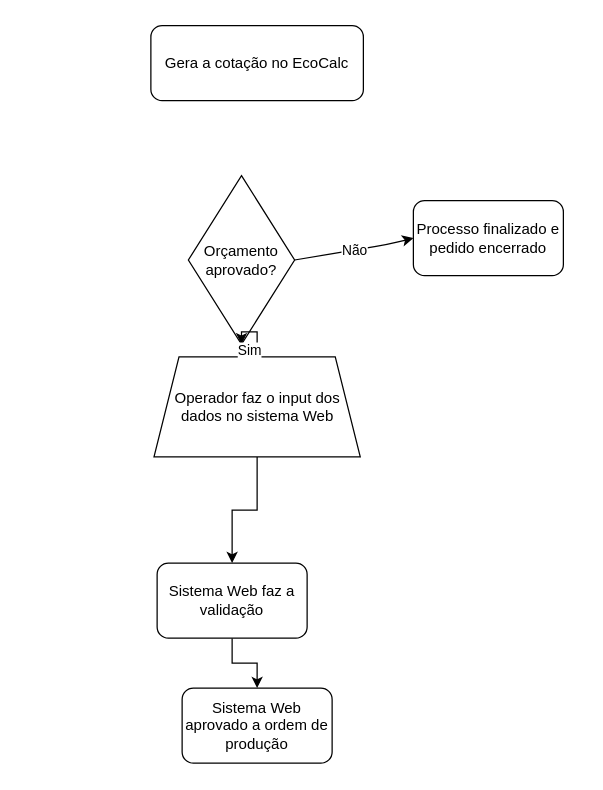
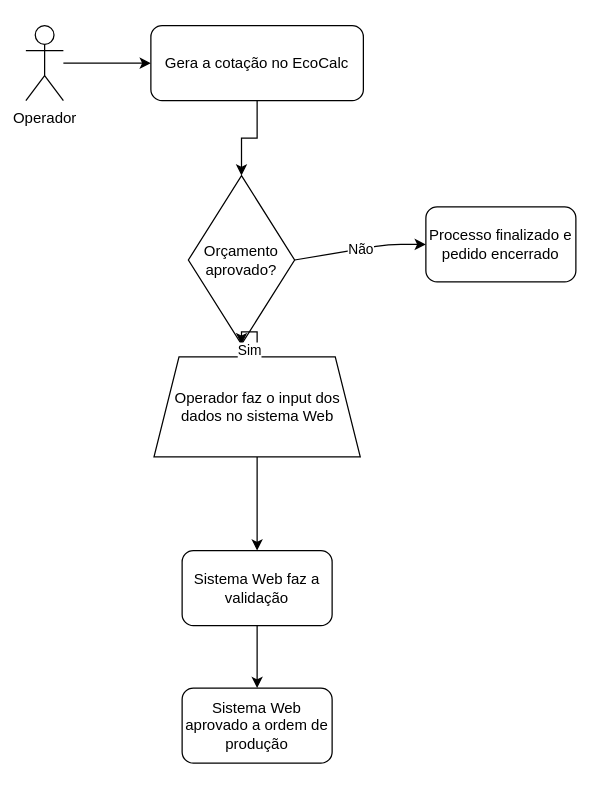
node "Operador": added
edge "Operador" -> "Gera a cotação no EcoCalc": added
edge "Gera a cotação no EcoCalc" -> "Orçamento aprovado?": added
node "Processo finalizado e pedido encerrado": moved (488, 238) -> (501, 244)
node "Sistema Web faz a validação": moved (232, 601) -> (257, 588)
